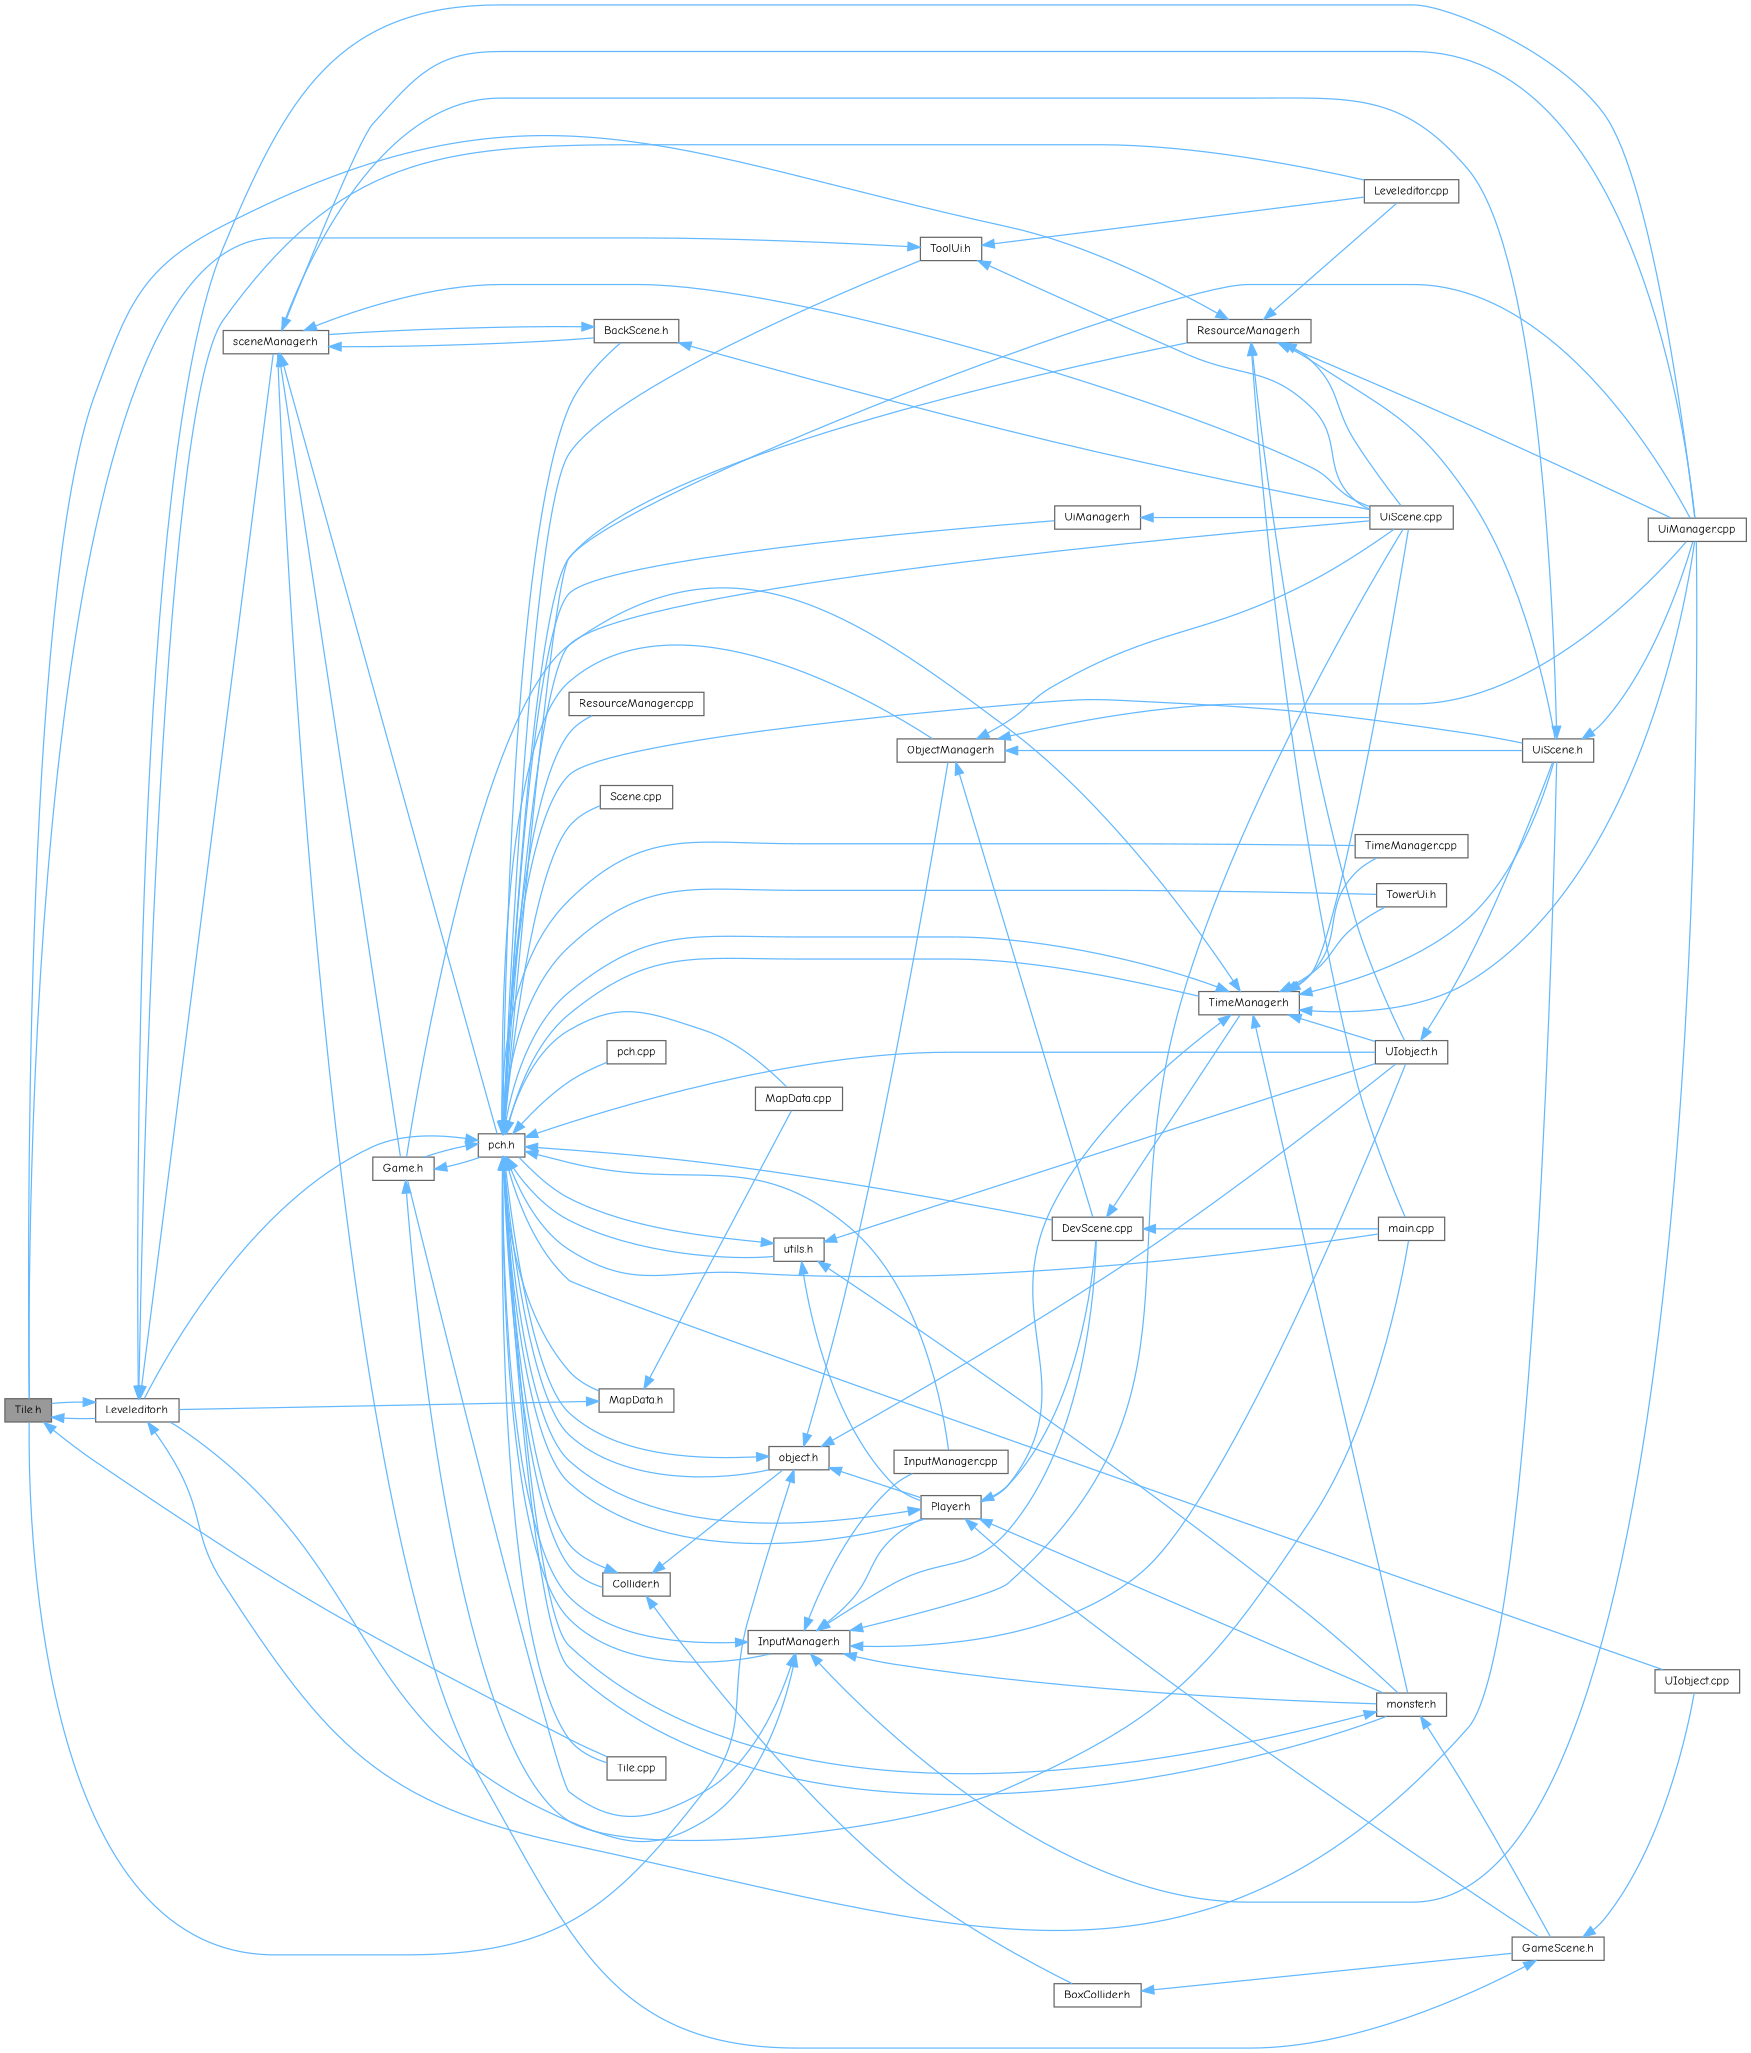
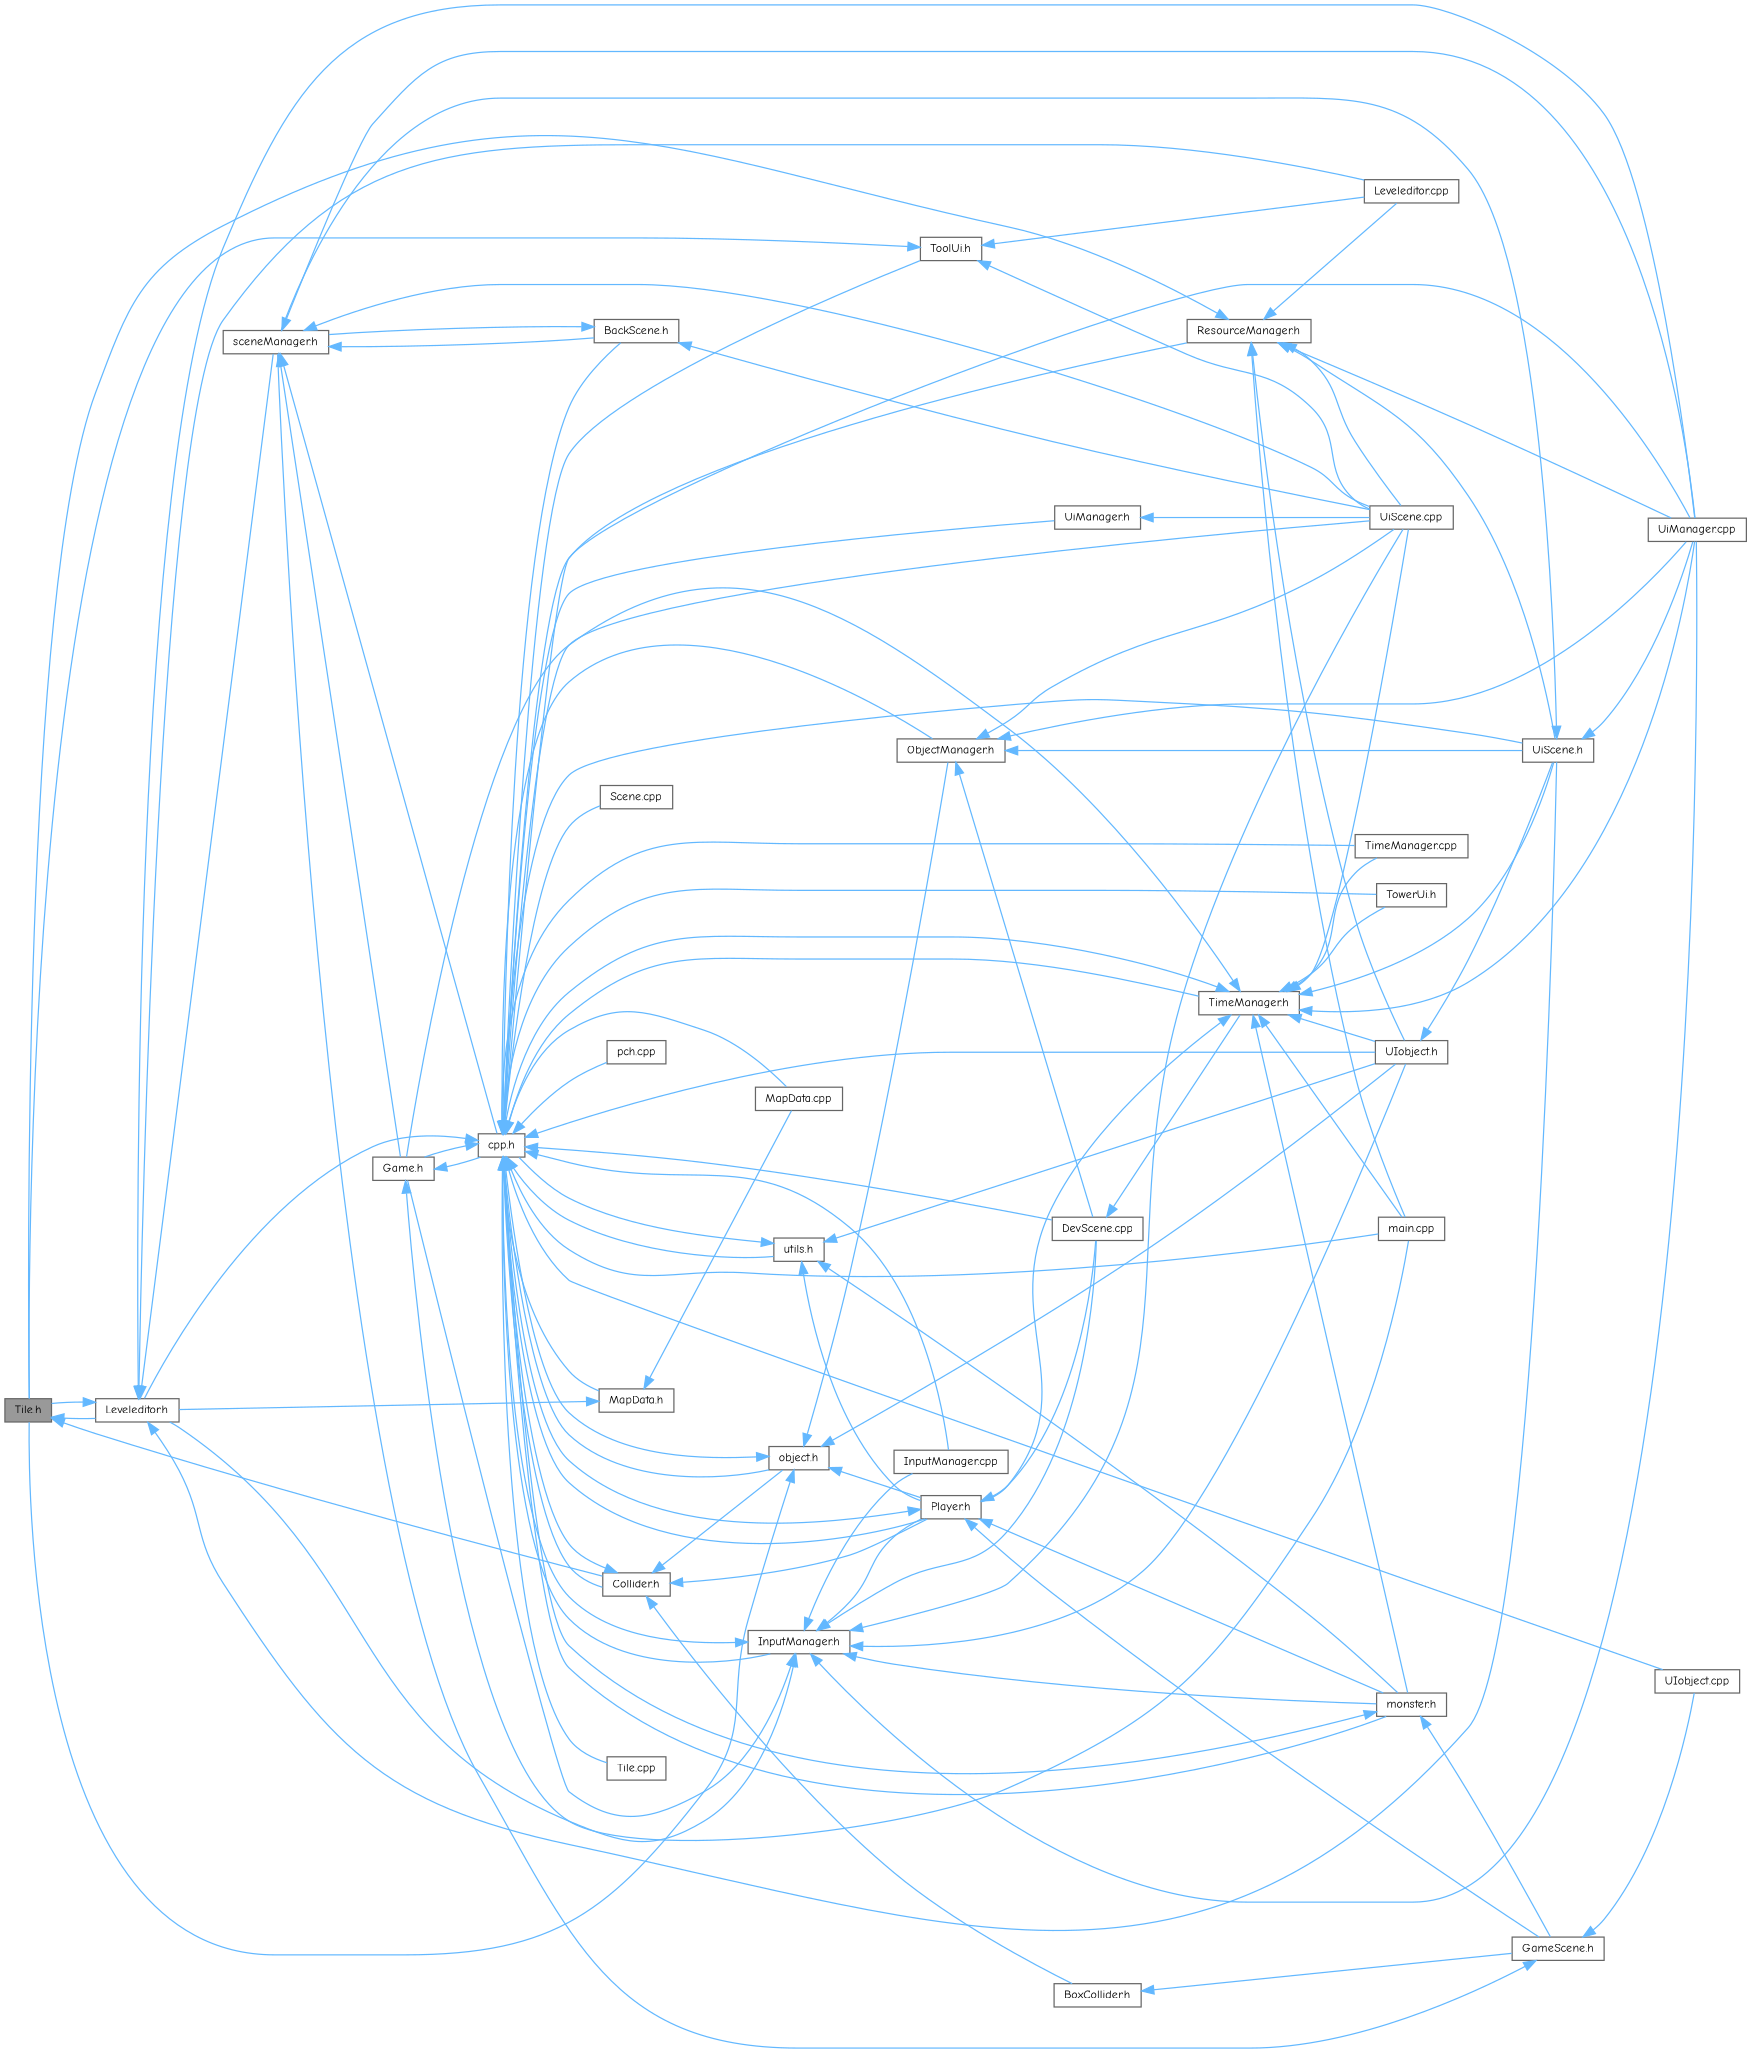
node "ResourceManager.cpp": removed
node "pch.h": label "pch.h" -> "cpp.h"
edge "main.cpp" -> "DevScene.cpp": now "main.cpp" -> "TimeManager.h"
edge "Player.h" -> "Collider.h": added
edge "Tile.cpp" -> "Tile.h": now "Collider.h" -> "Tile.h"
